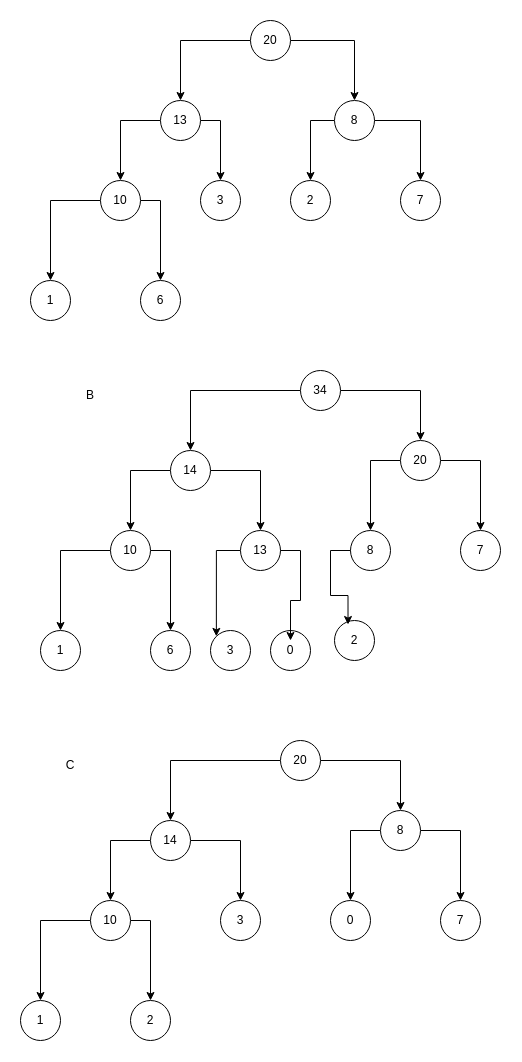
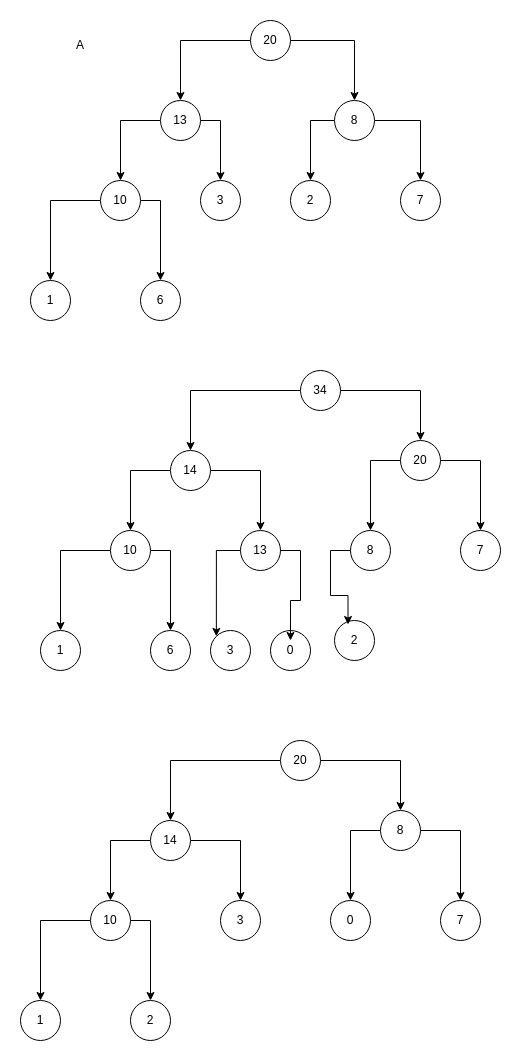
node "A": added
node "B": removed
node "C": removed
